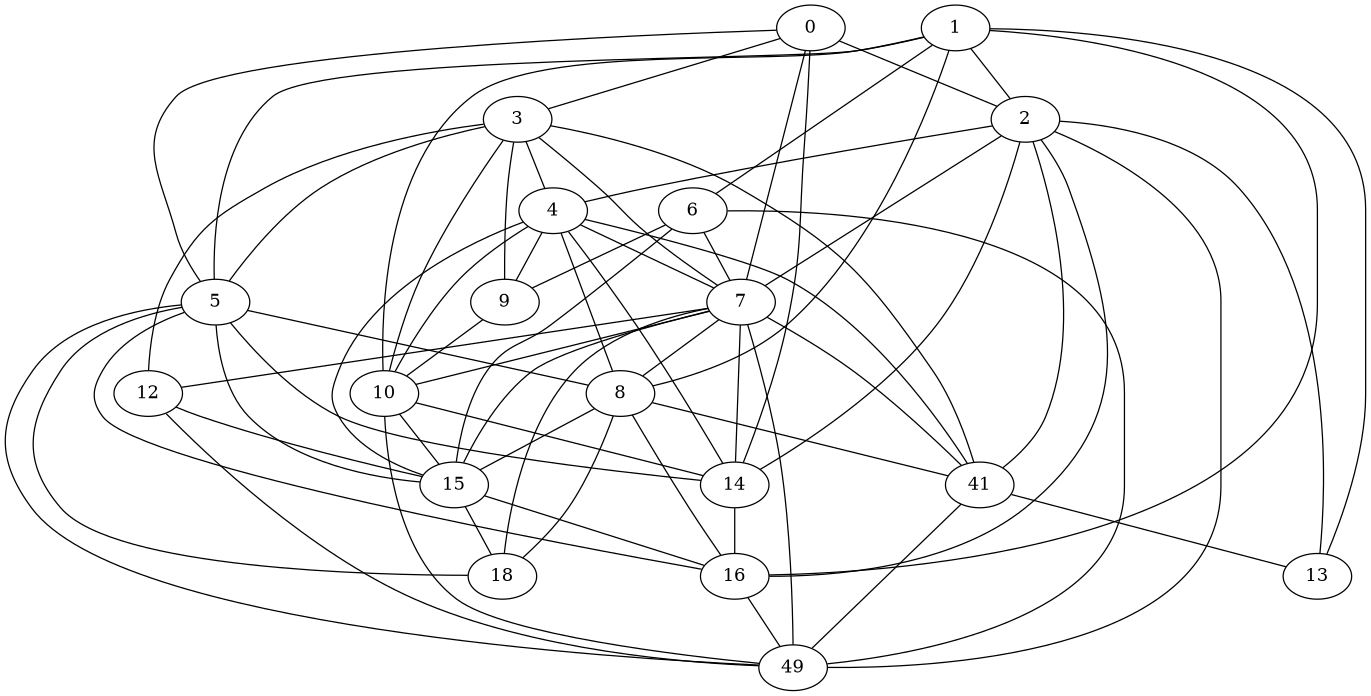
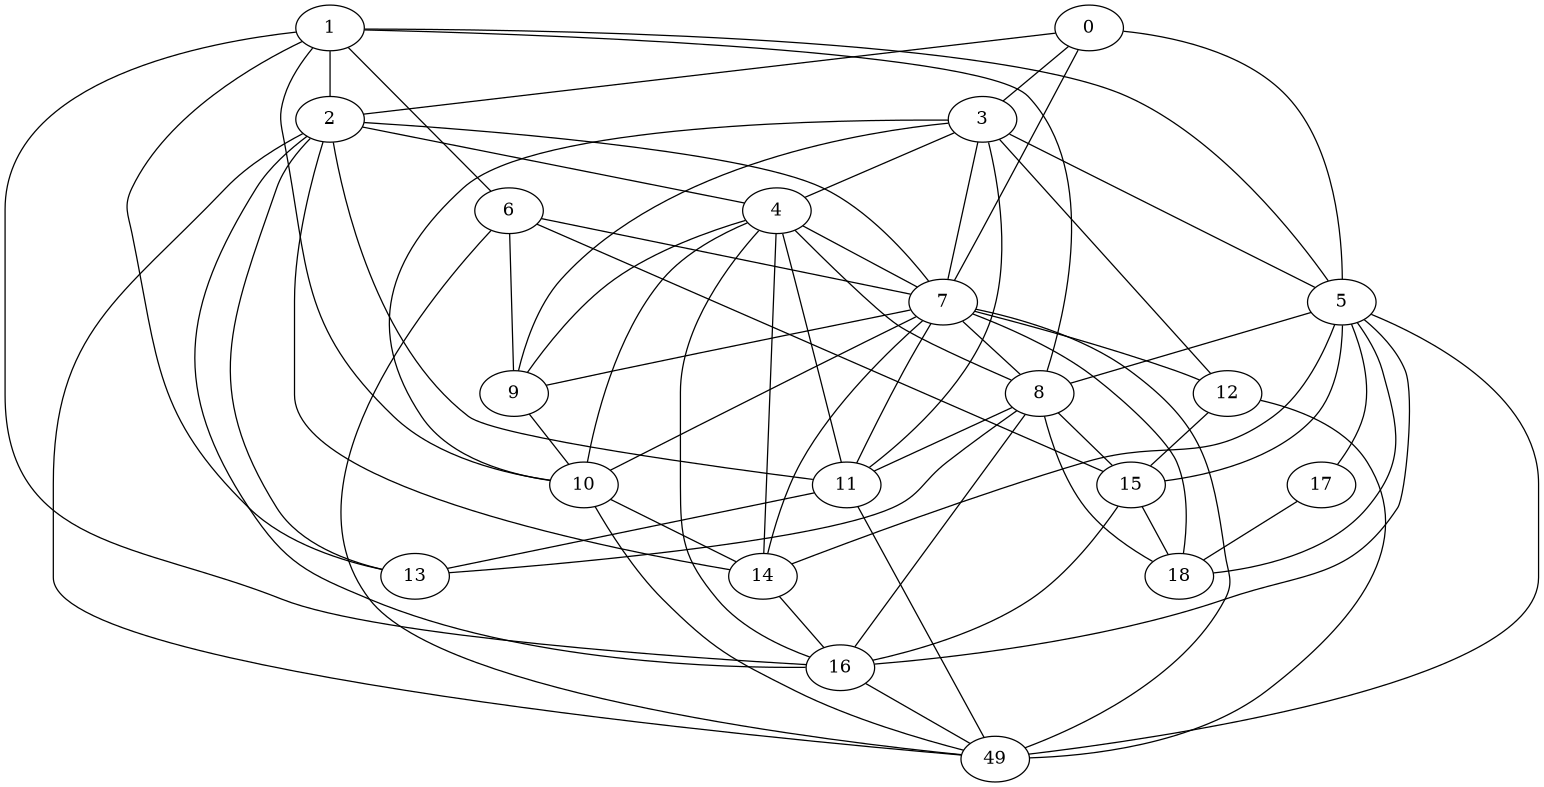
edge "0" -- "14": removed
edge "4" -- "15": now "4" -- "16"
edge "7" -- "15": now "7" -- "9"
edge "10" -- "15": removed
node "41": label "41" -> "11"
node "17": added
edge "8" -- "13": added
